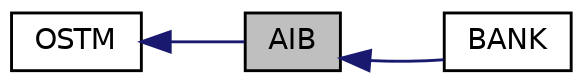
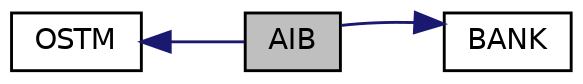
edge "BANK" -> "AIB": reversed
